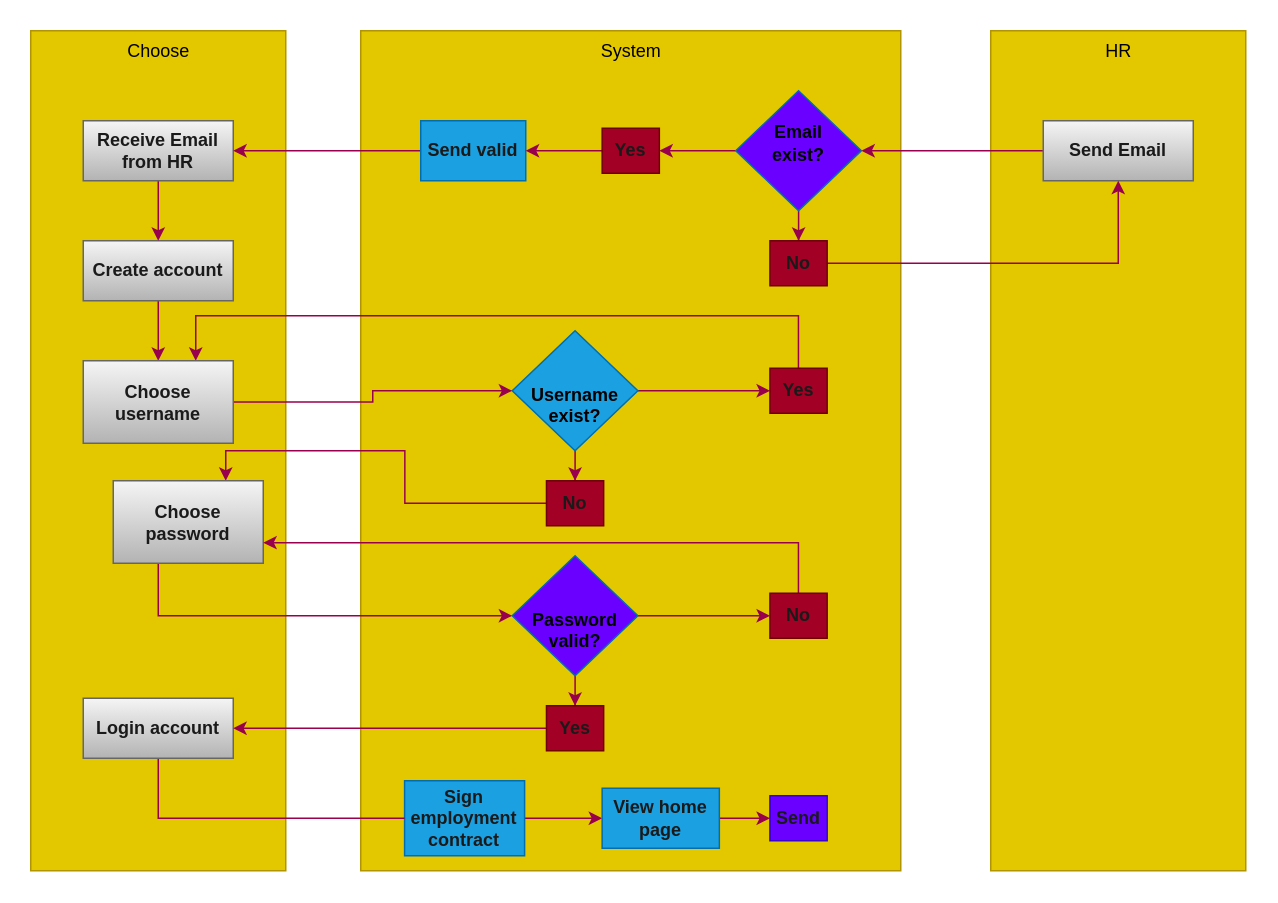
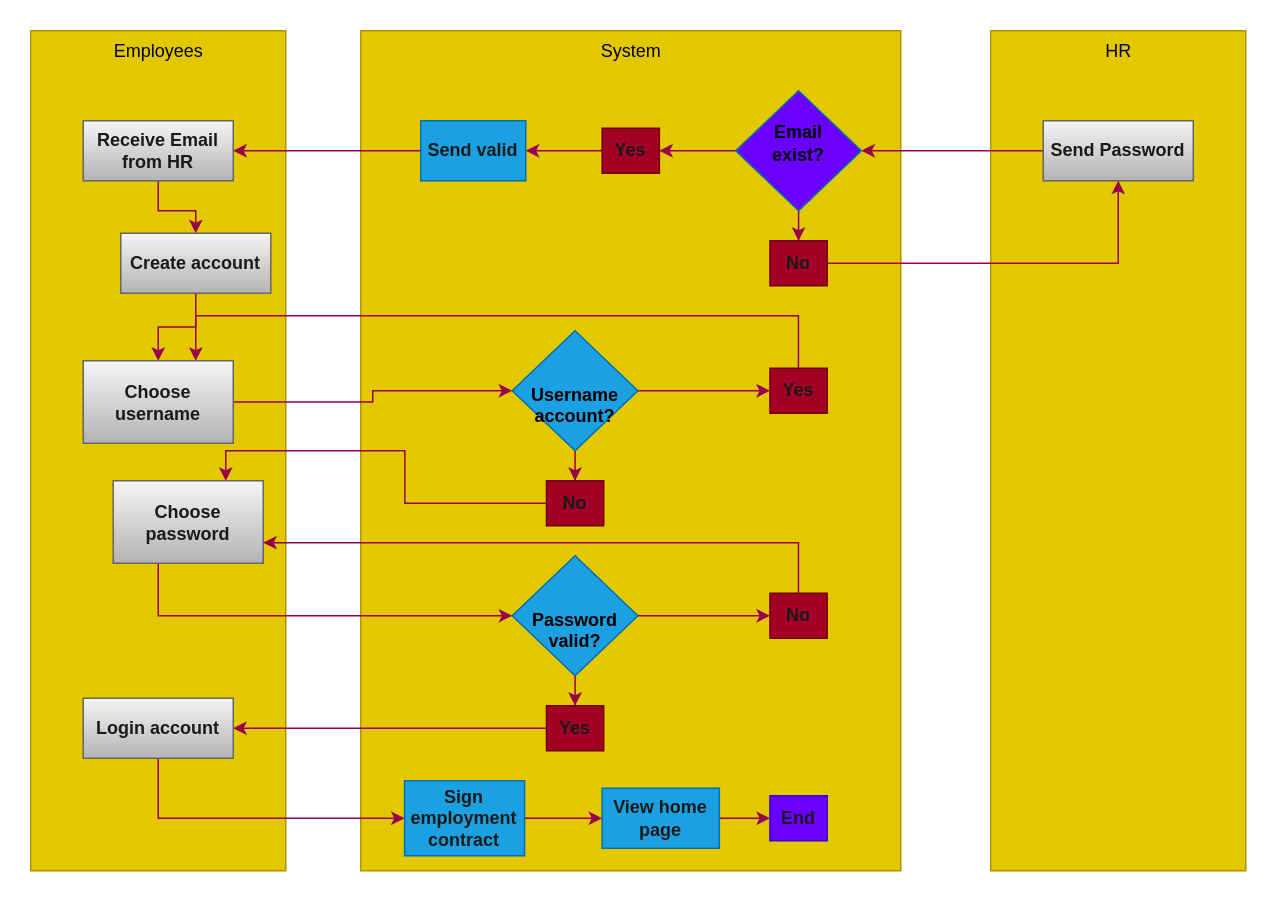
node "Choose": label "Choose" -> "Employees"
node "Send Email": label "Send Email" -> "Send Password"
node "Create account": moved (158, 271) -> (196, 263)
node "Username exist?": label "Username exist?" -> "Username account?"
node "Password valid?": fillcolor #6a00ff -> #1ba1e2
edge "Login account" -- "Sign employment contract": arrowhead none -> classic
node "Send": label "Send" -> "End"
